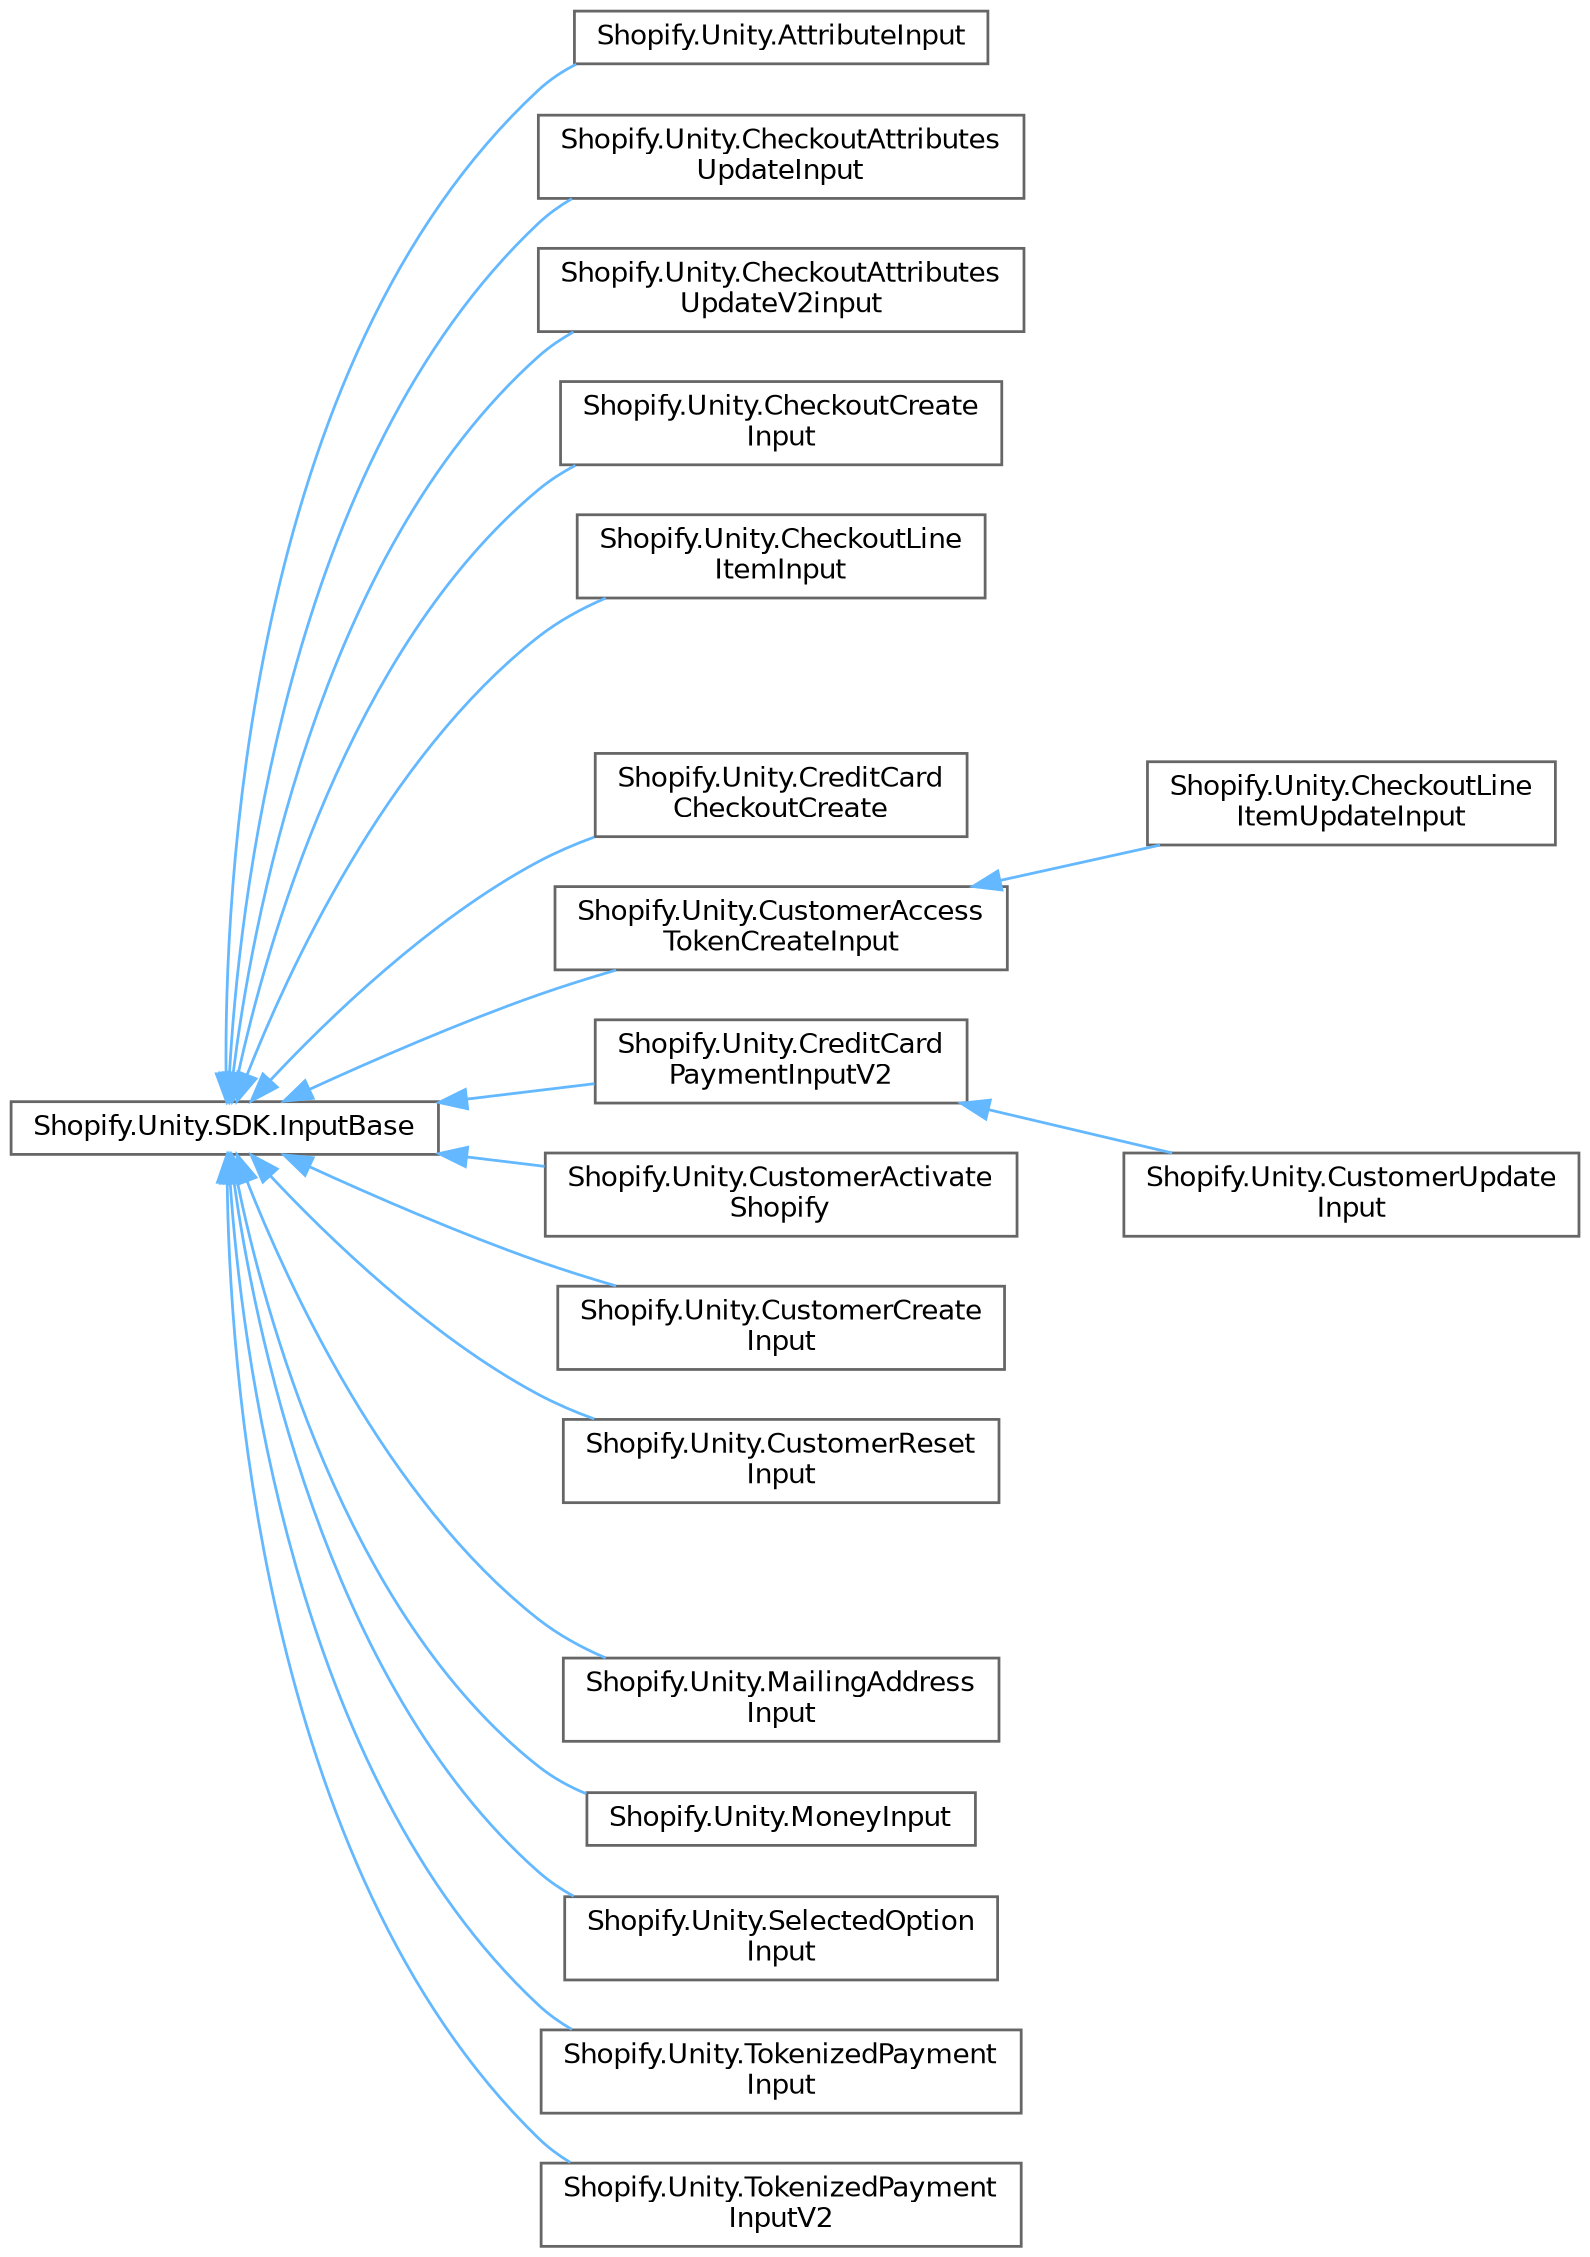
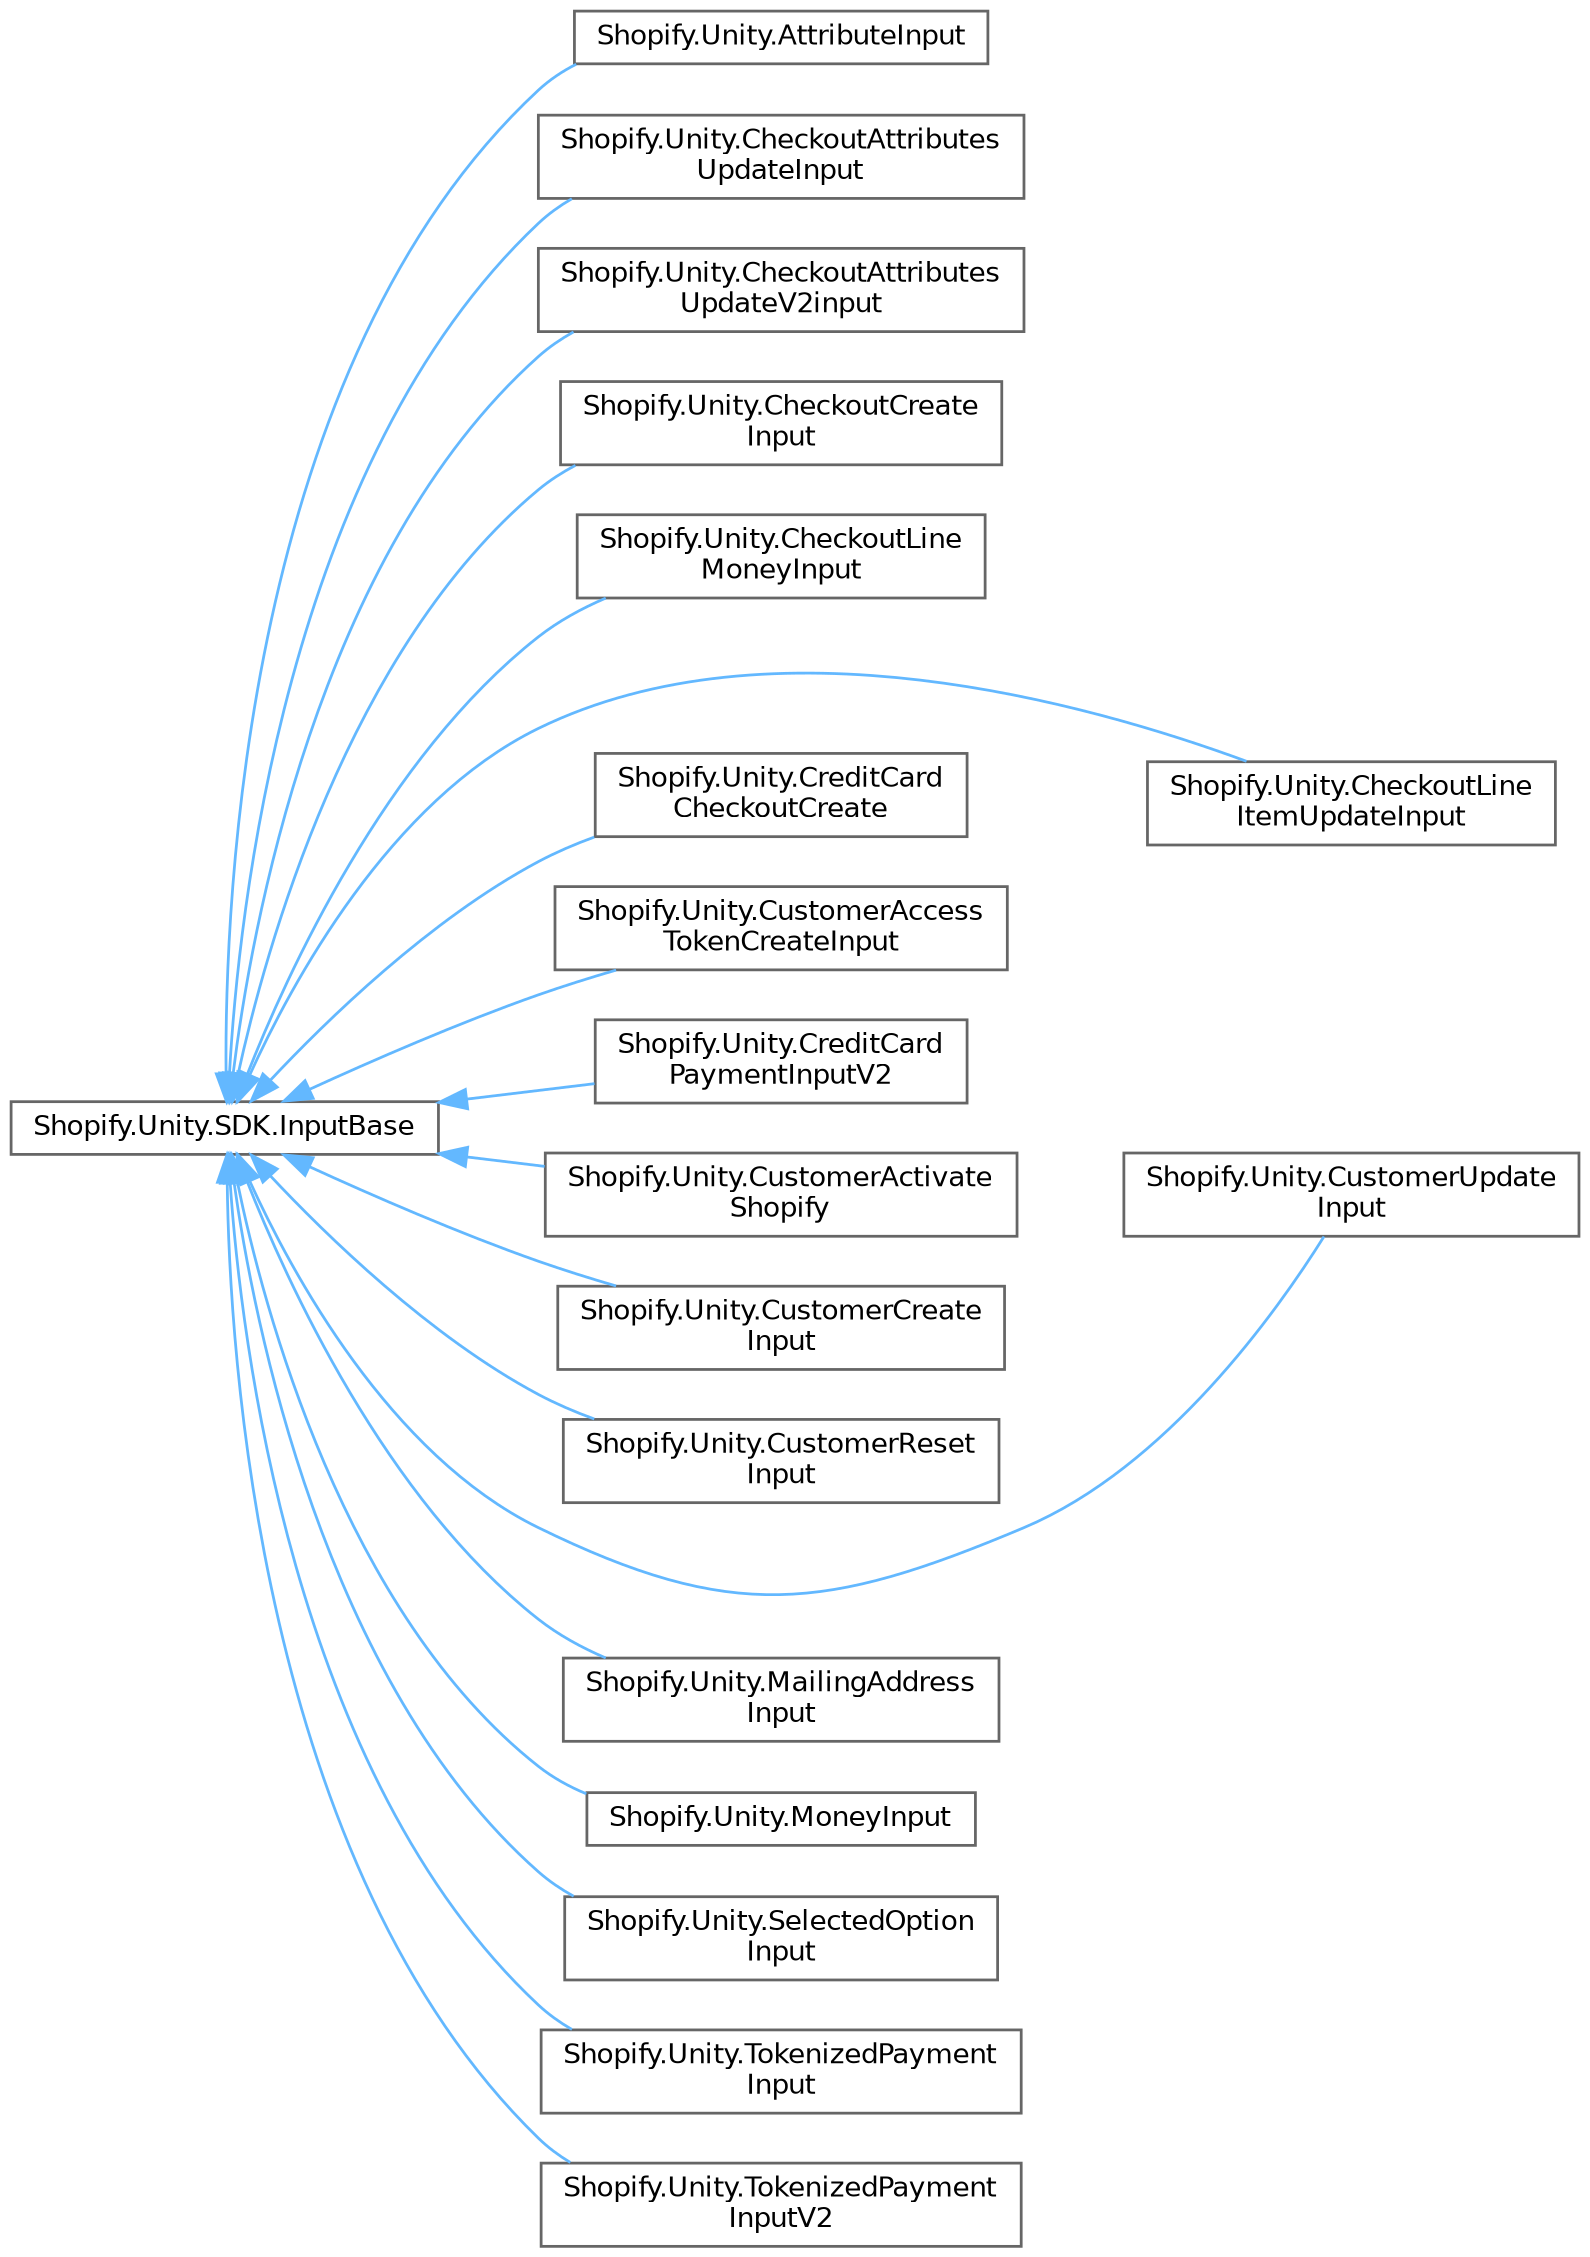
node "Shopify.Unity.CheckoutLine ItemInput": label "Shopify.Unity.CheckoutLine ItemInput" -> "Shopify.Unity.CheckoutLine MoneyInput"
edge "Shopify.Unity.CheckoutLine ItemUpdateInput" -> "Shopify.Unity.CustomerAccess TokenCreateInput": now "Shopify.Unity.CheckoutLine ItemUpdateInput" -> "Shopify.Unity.SDK.InputBase"
edge "Shopify.Unity.CustomerUpdate Input" -> "Shopify.Unity.CreditCard PaymentInputV2": now "Shopify.Unity.CustomerUpdate Input" -> "Shopify.Unity.SDK.InputBase"
